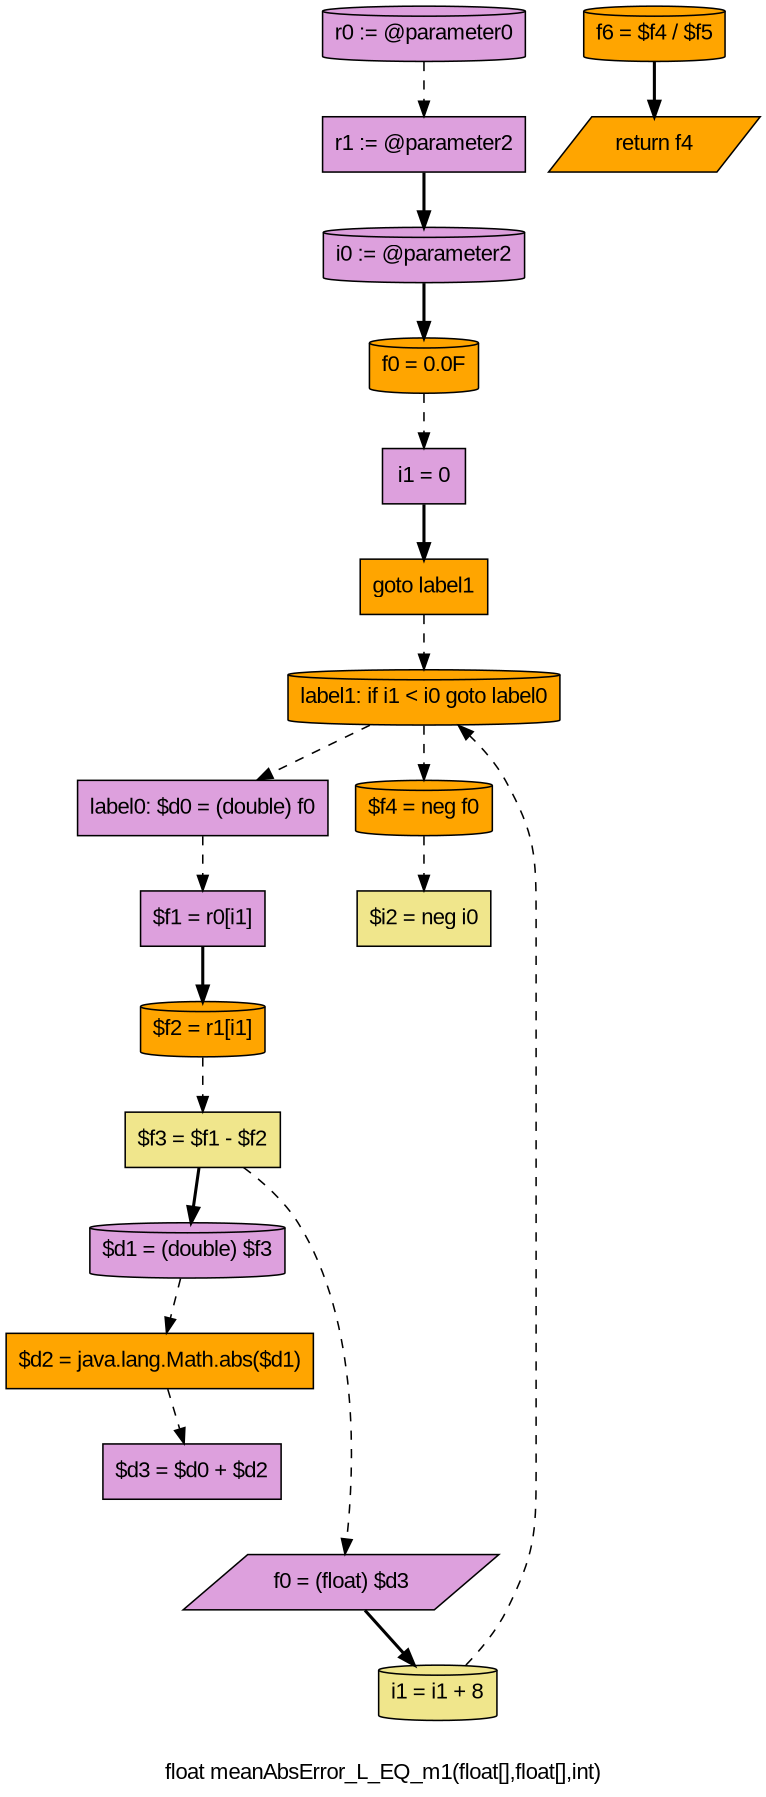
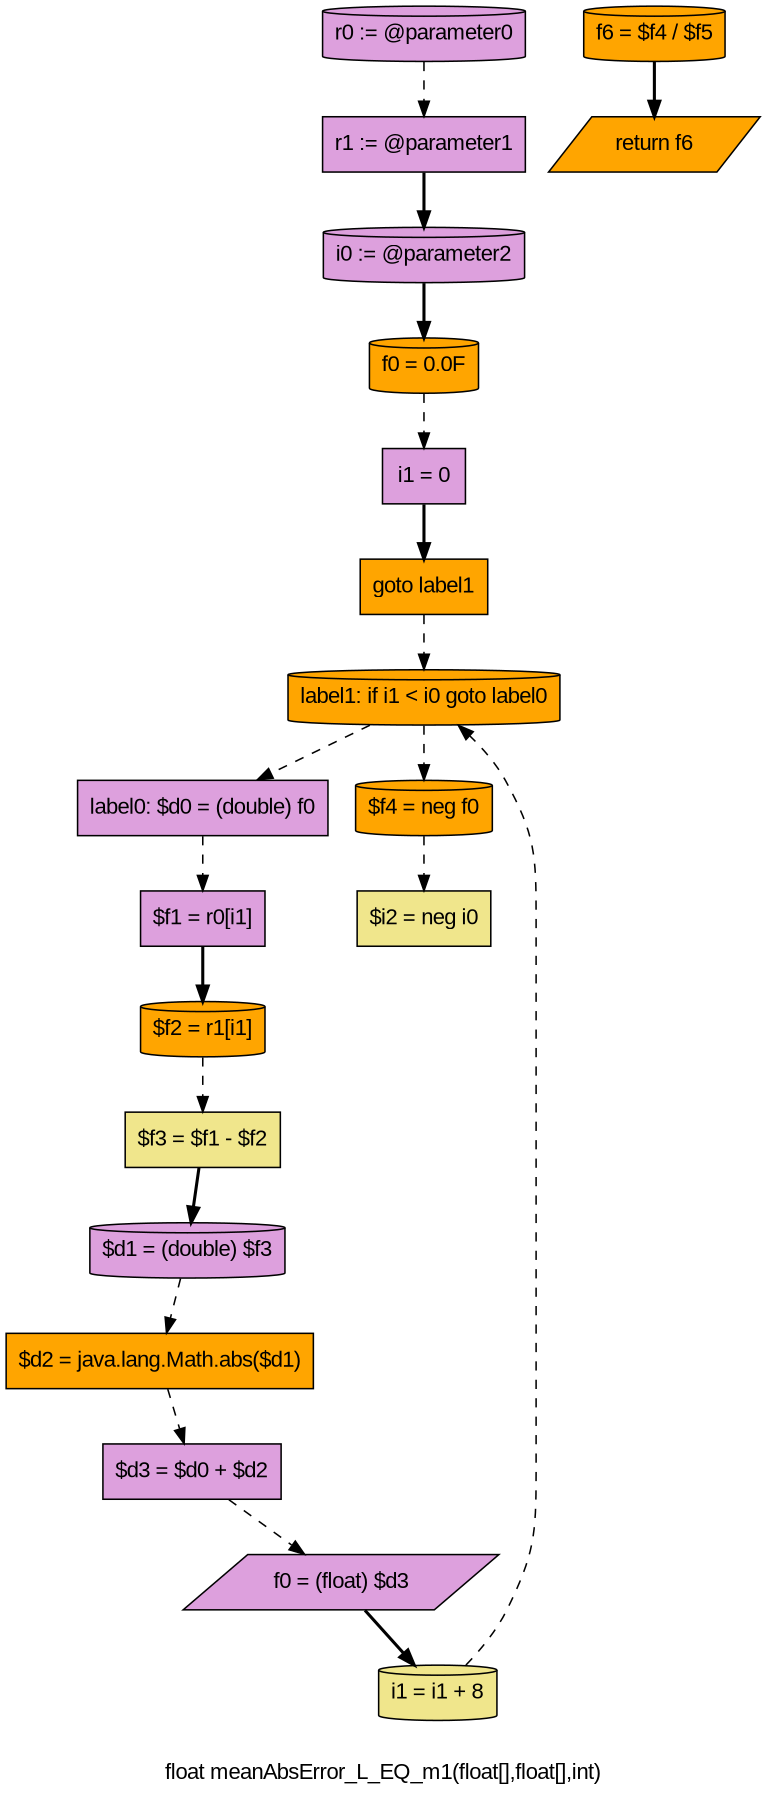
node "r1 := @parameter2": label "r1 := @parameter2" -> "r1 := @parameter1"
node "return f4": label "return f4" -> "return f6"
edge "$f3 = $f1 - $f2" -> "f0 = (float) $d3": now "$d3 = $d0 + $d2" -> "f0 = (float) $d3"
